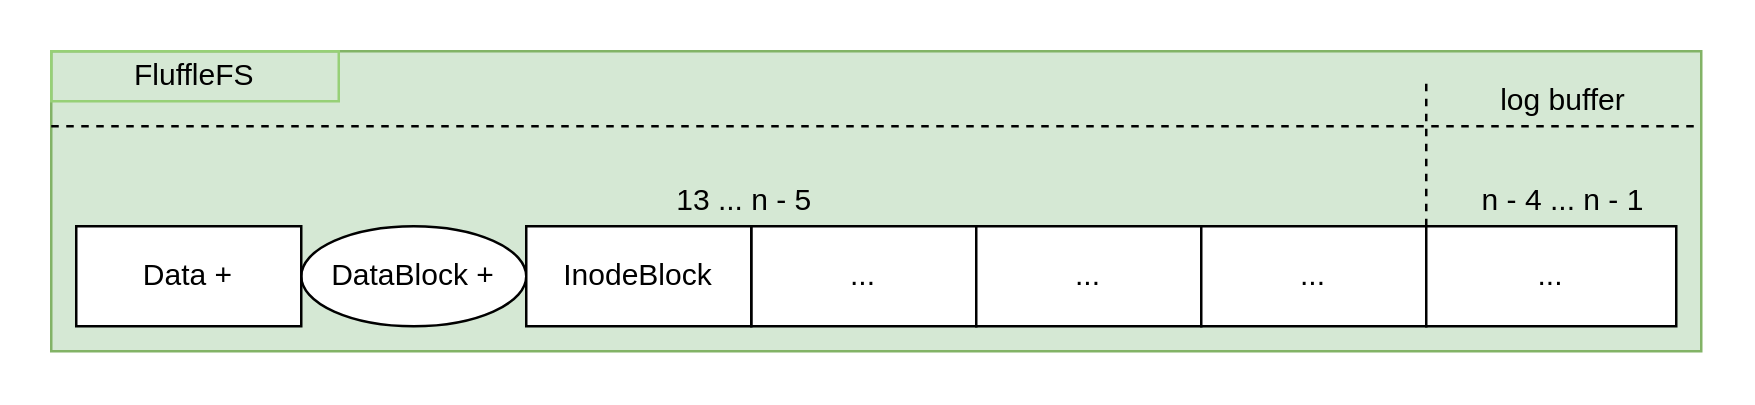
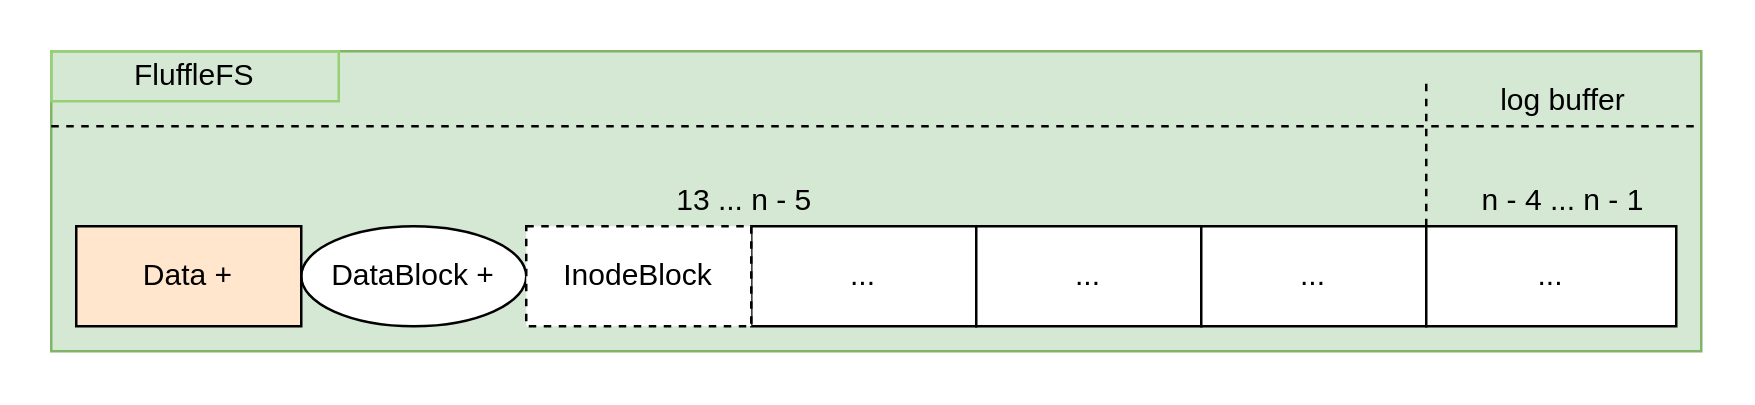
node "Data +": fillcolor #ffffff -> #ffe6cc
node "InodeBlock": style solid -> dashed
